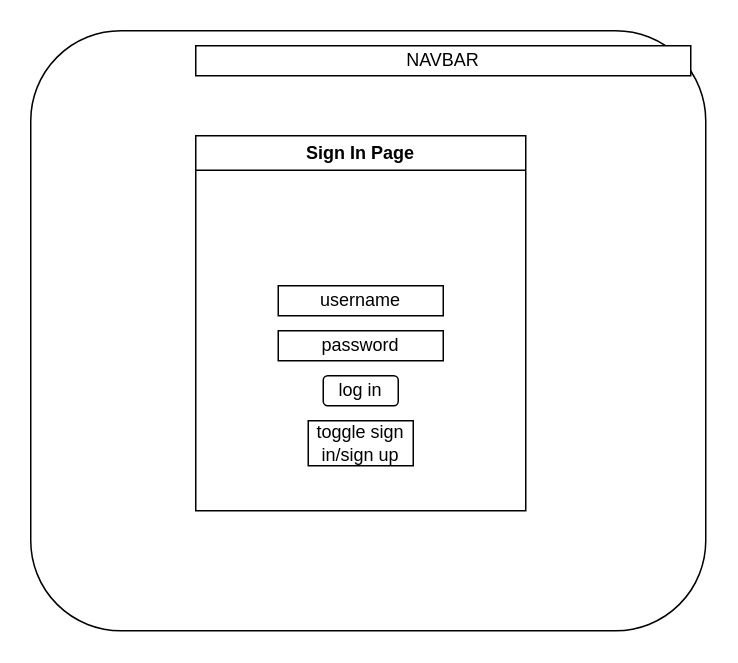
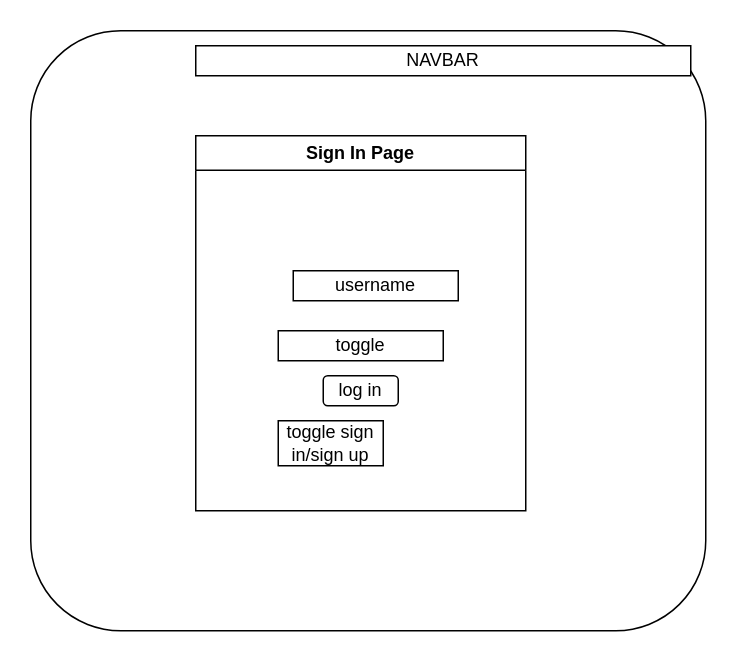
node "username": moved (361, 301) -> (376, 286)
node "password": label "password" -> "toggle"
node "toggle sign in/sign up": moved (361, 443) -> (331, 443)
